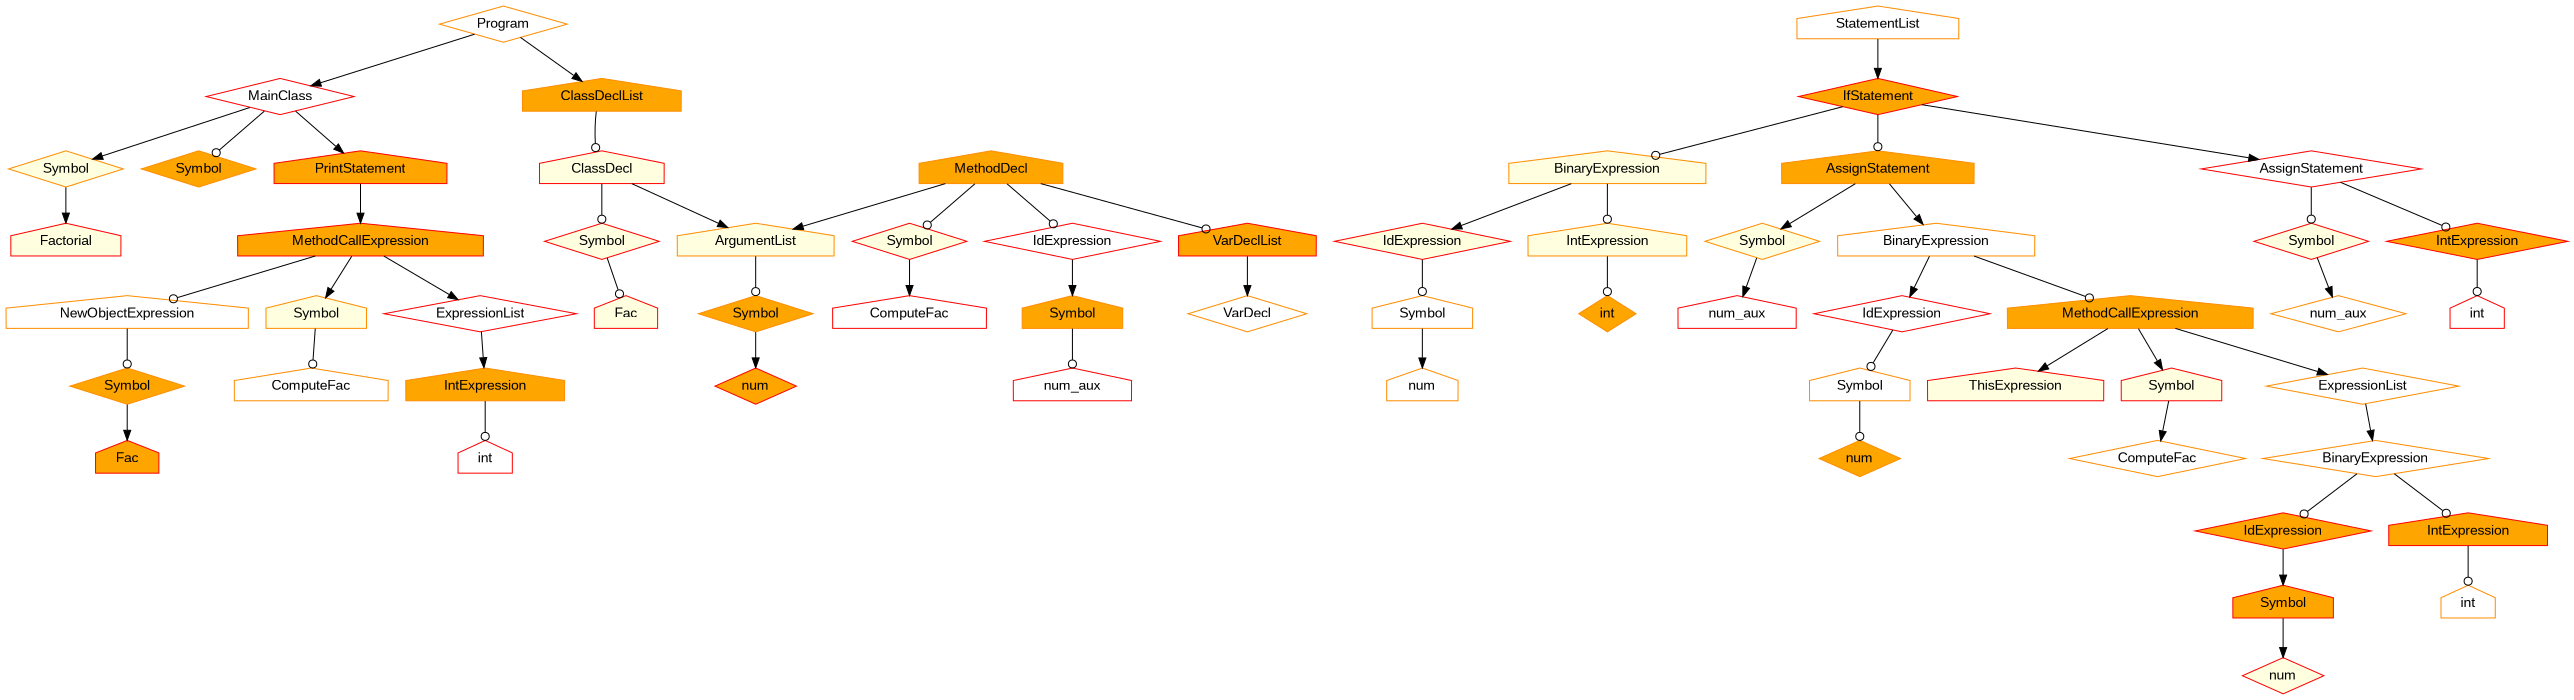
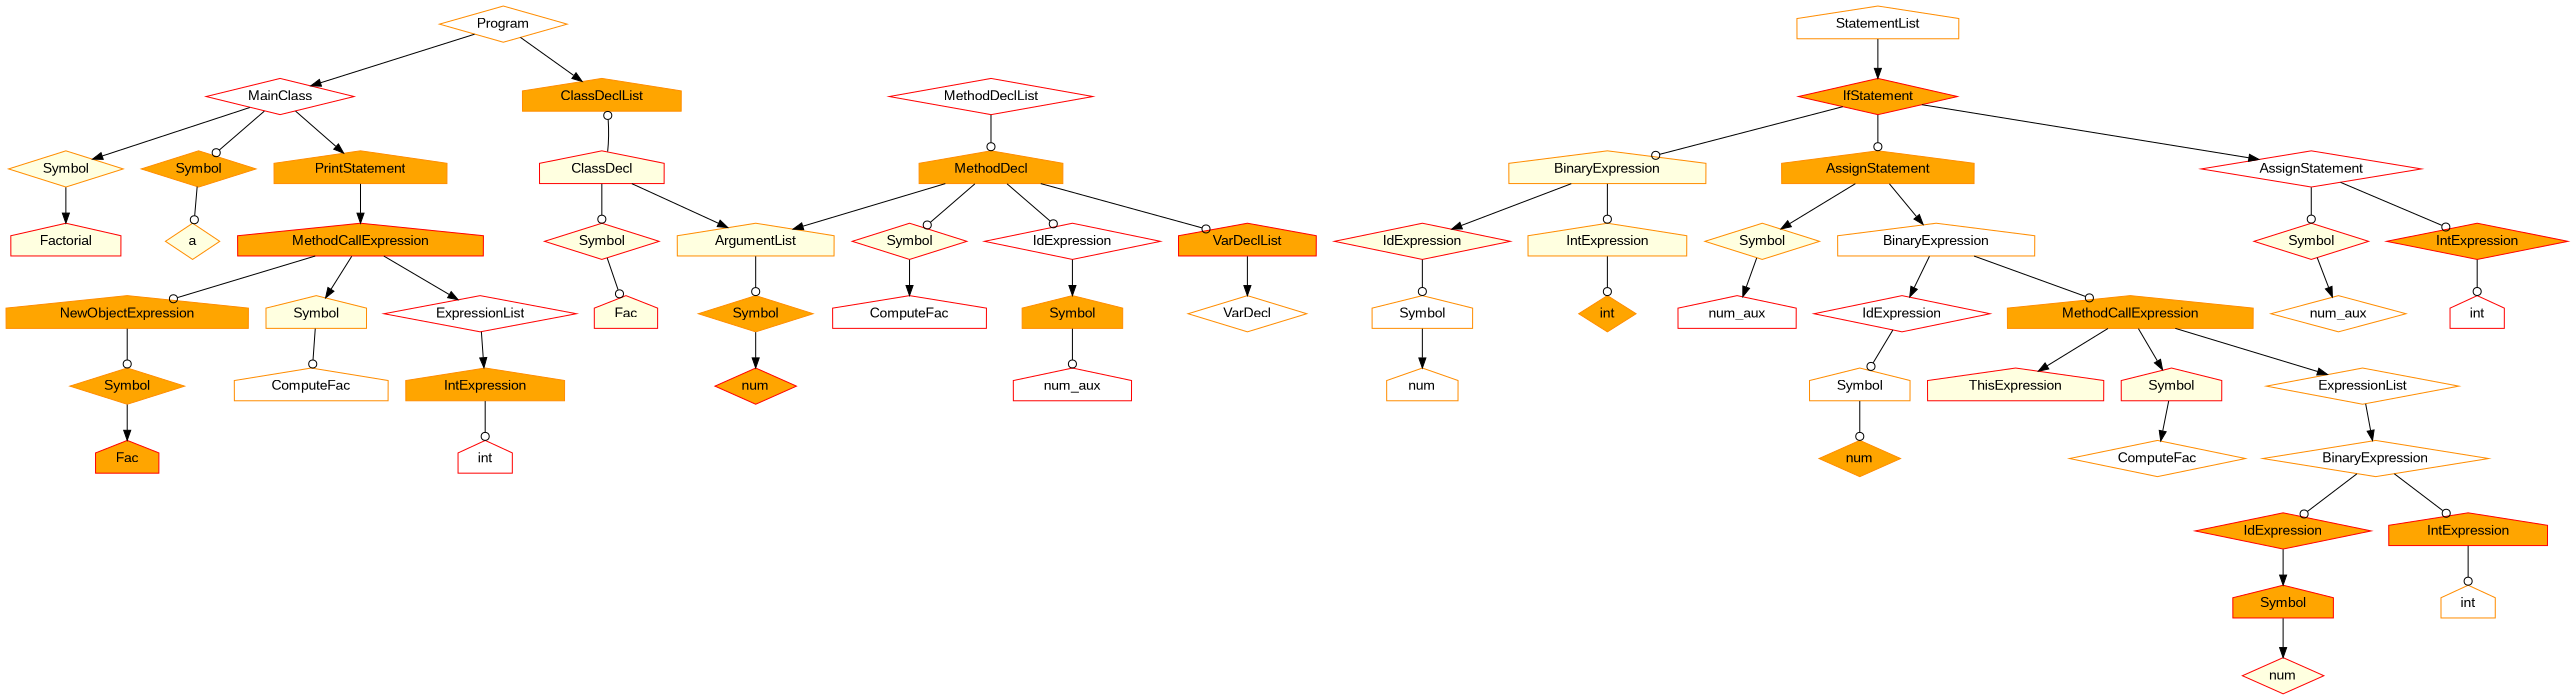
node "MethodDeclList": added
edge "ClassDeclList" -> "ClassDecl": reversed
node "PrintStatement": color red -> darkorange
node "a": added
node "NewObjectExpression": fillcolor white -> orange
